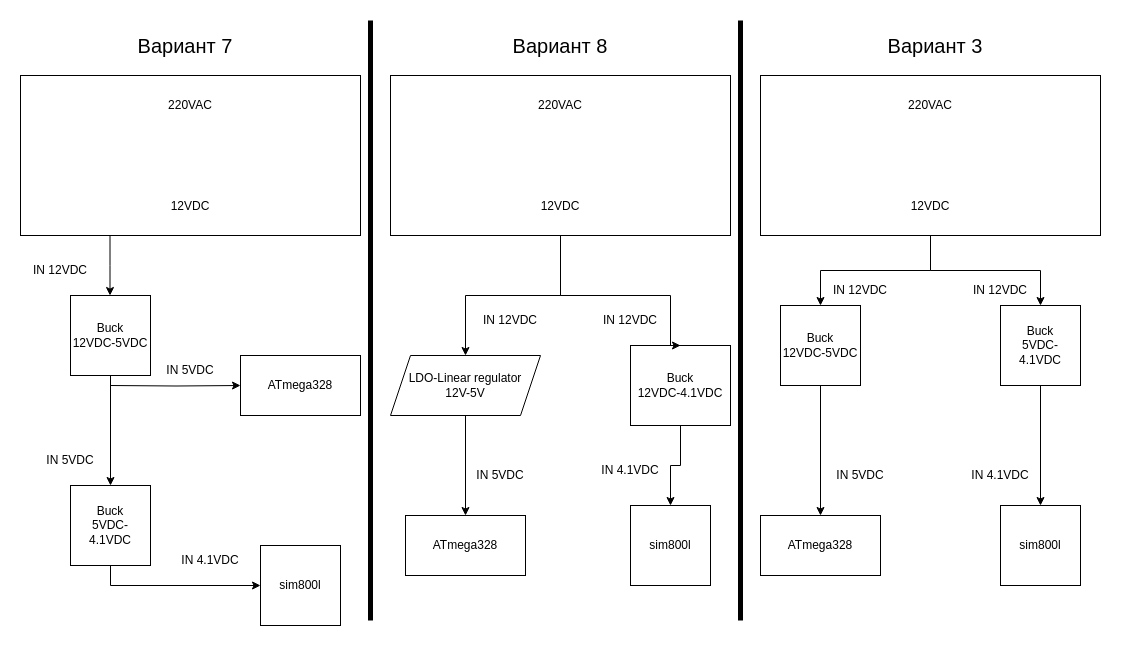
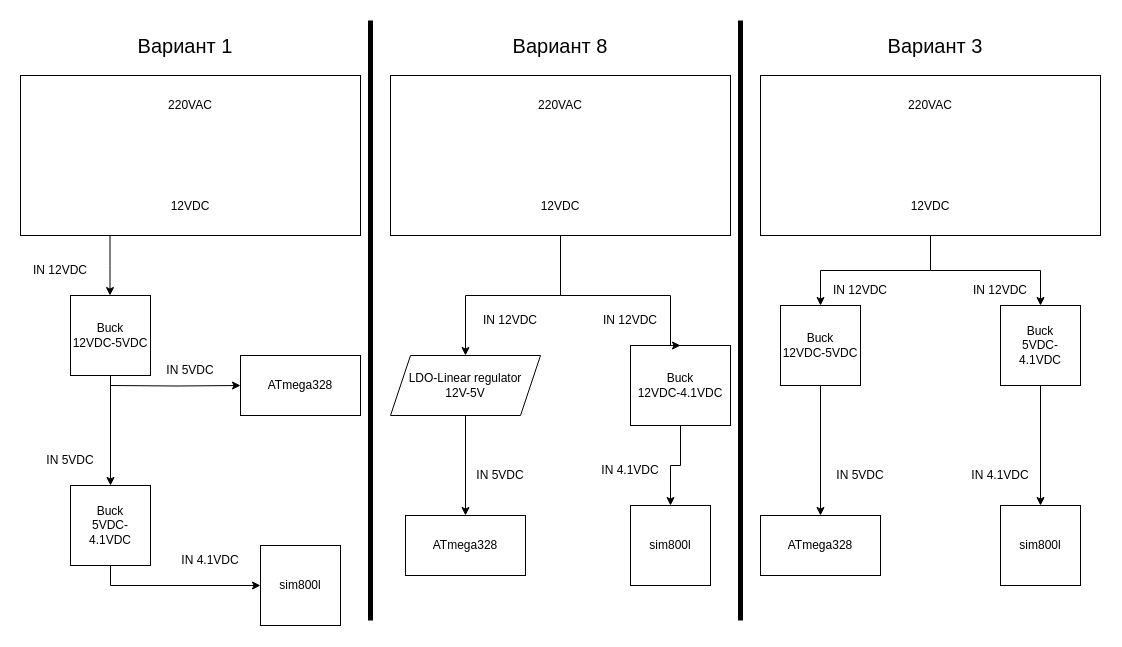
node "Вариант 7": label "Вариант 7" -> "Вариант 1"
